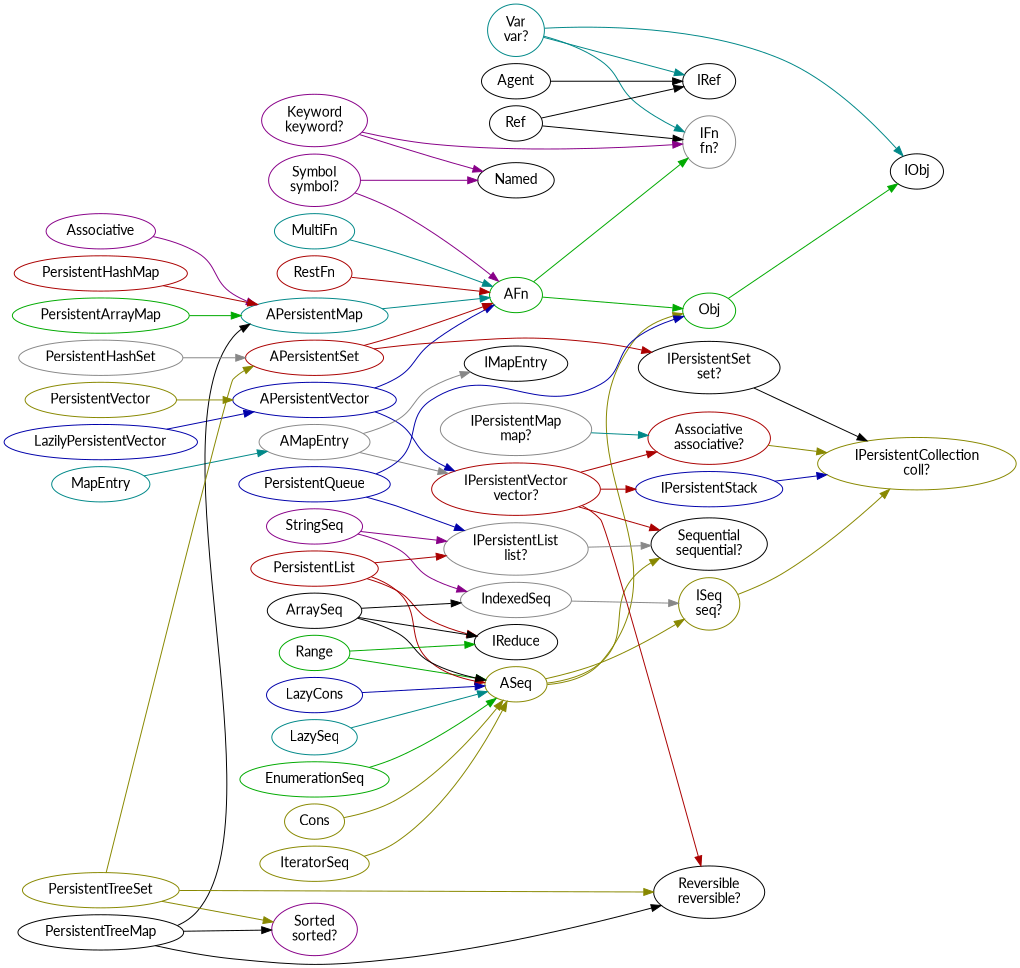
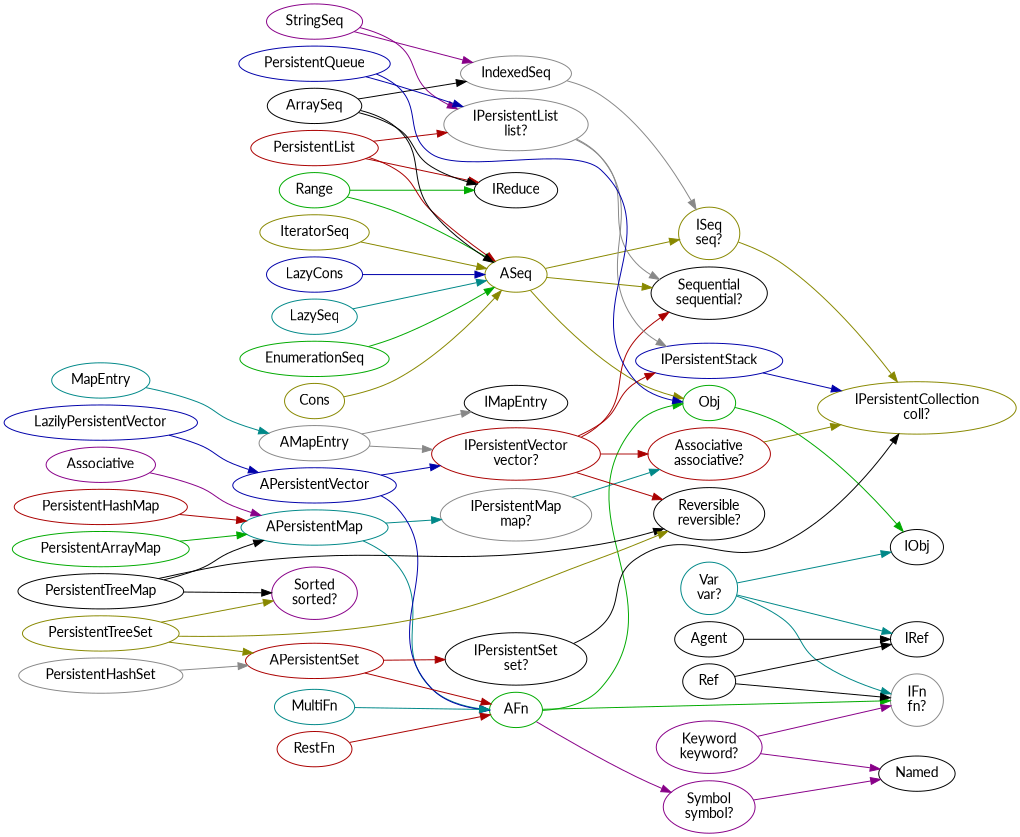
edge "Symbol symbol?" -> "AFn": reversed
edge "IPersistentList list?" -> "IPersistentStack": added
node "PersistentVector": removed
edge "APersistentMap" -> "IPersistentMap map?": added
